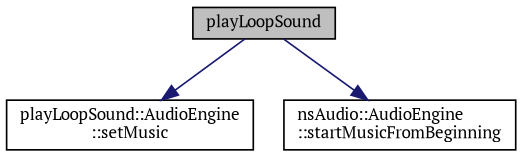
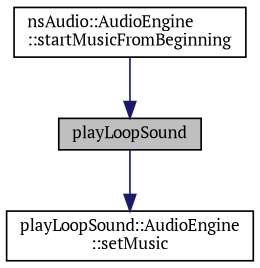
edge "playLoopSound" -> "nsAudio::AudioEngine ::startMusicFromBeginning": reversed
